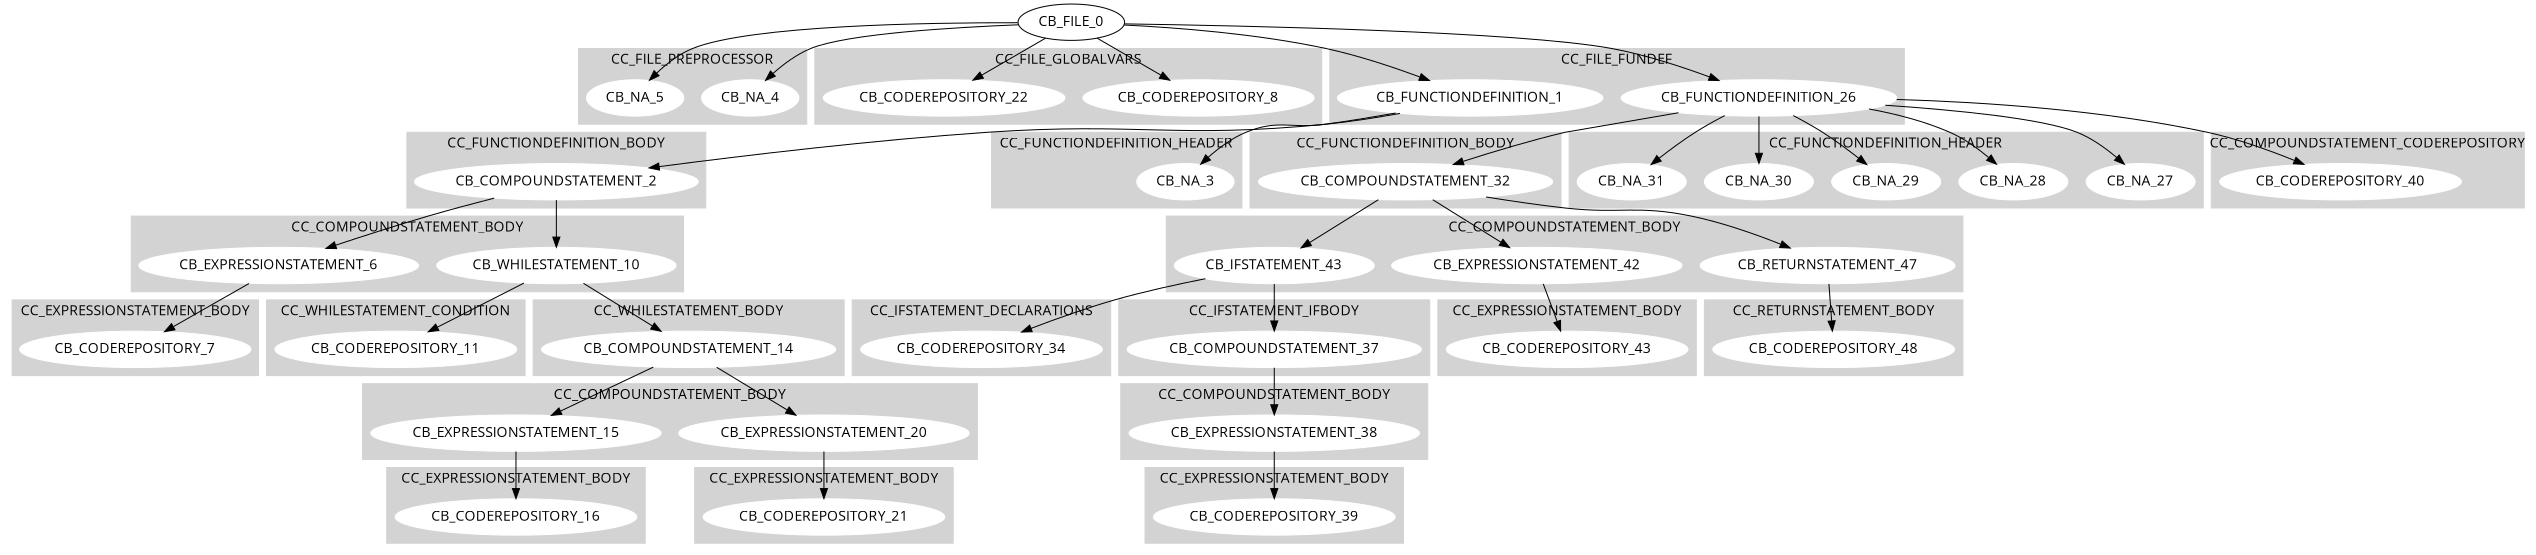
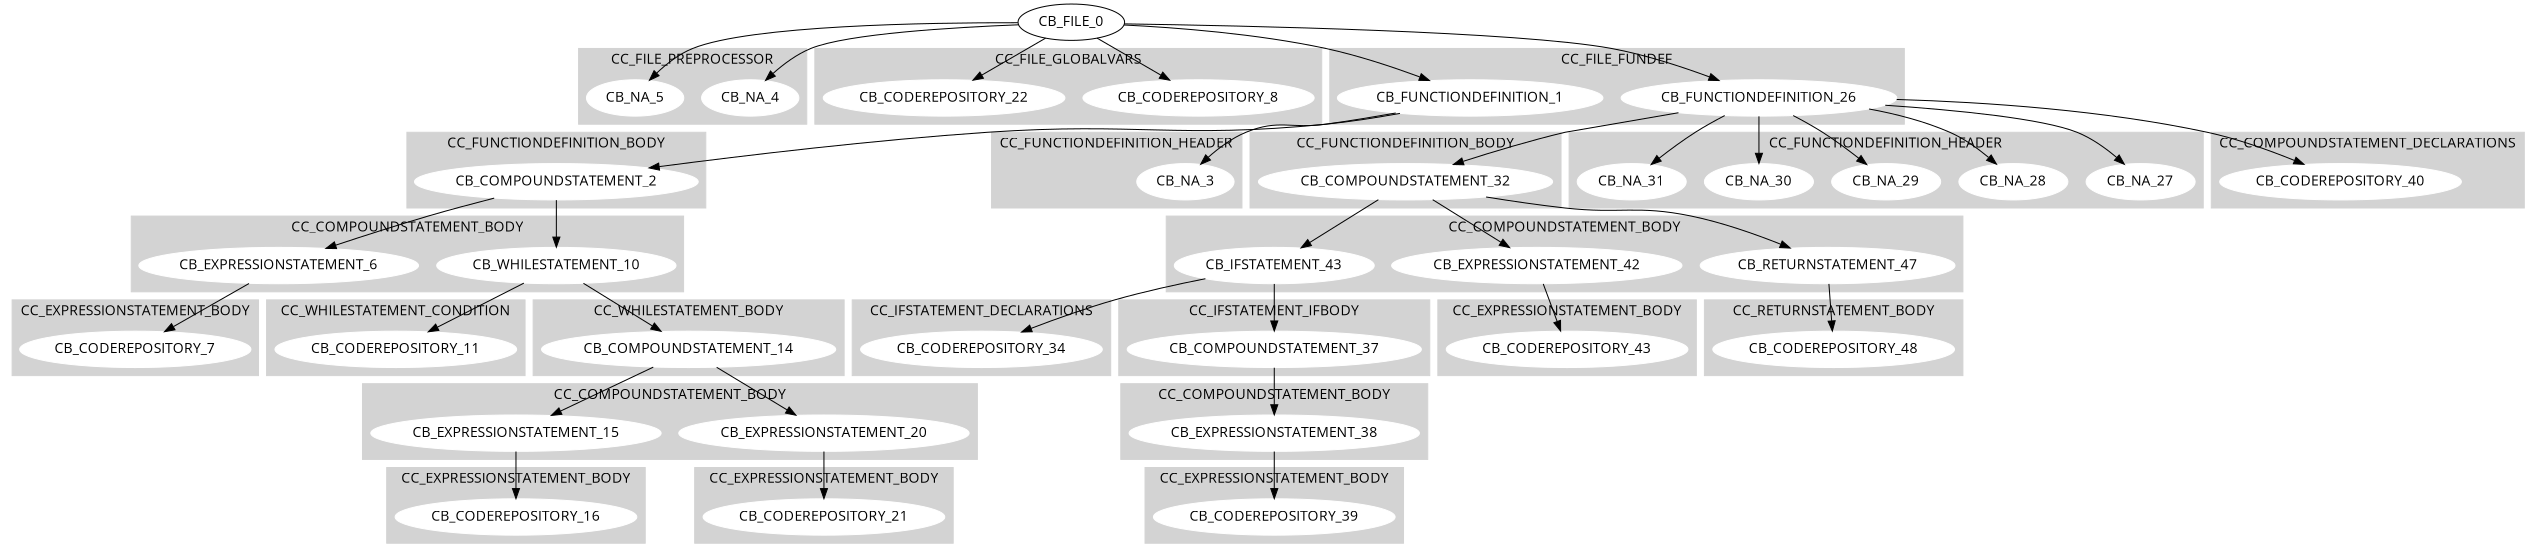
cluster "CC_COMPOUNDSTATEMENT_CODEREPOSITORY": label "CC_COMPOUNDSTATEMENT_CODEREPOSITORY" -> "CC_COMPOUNDSTATEMENT_DECLARATIONS"
